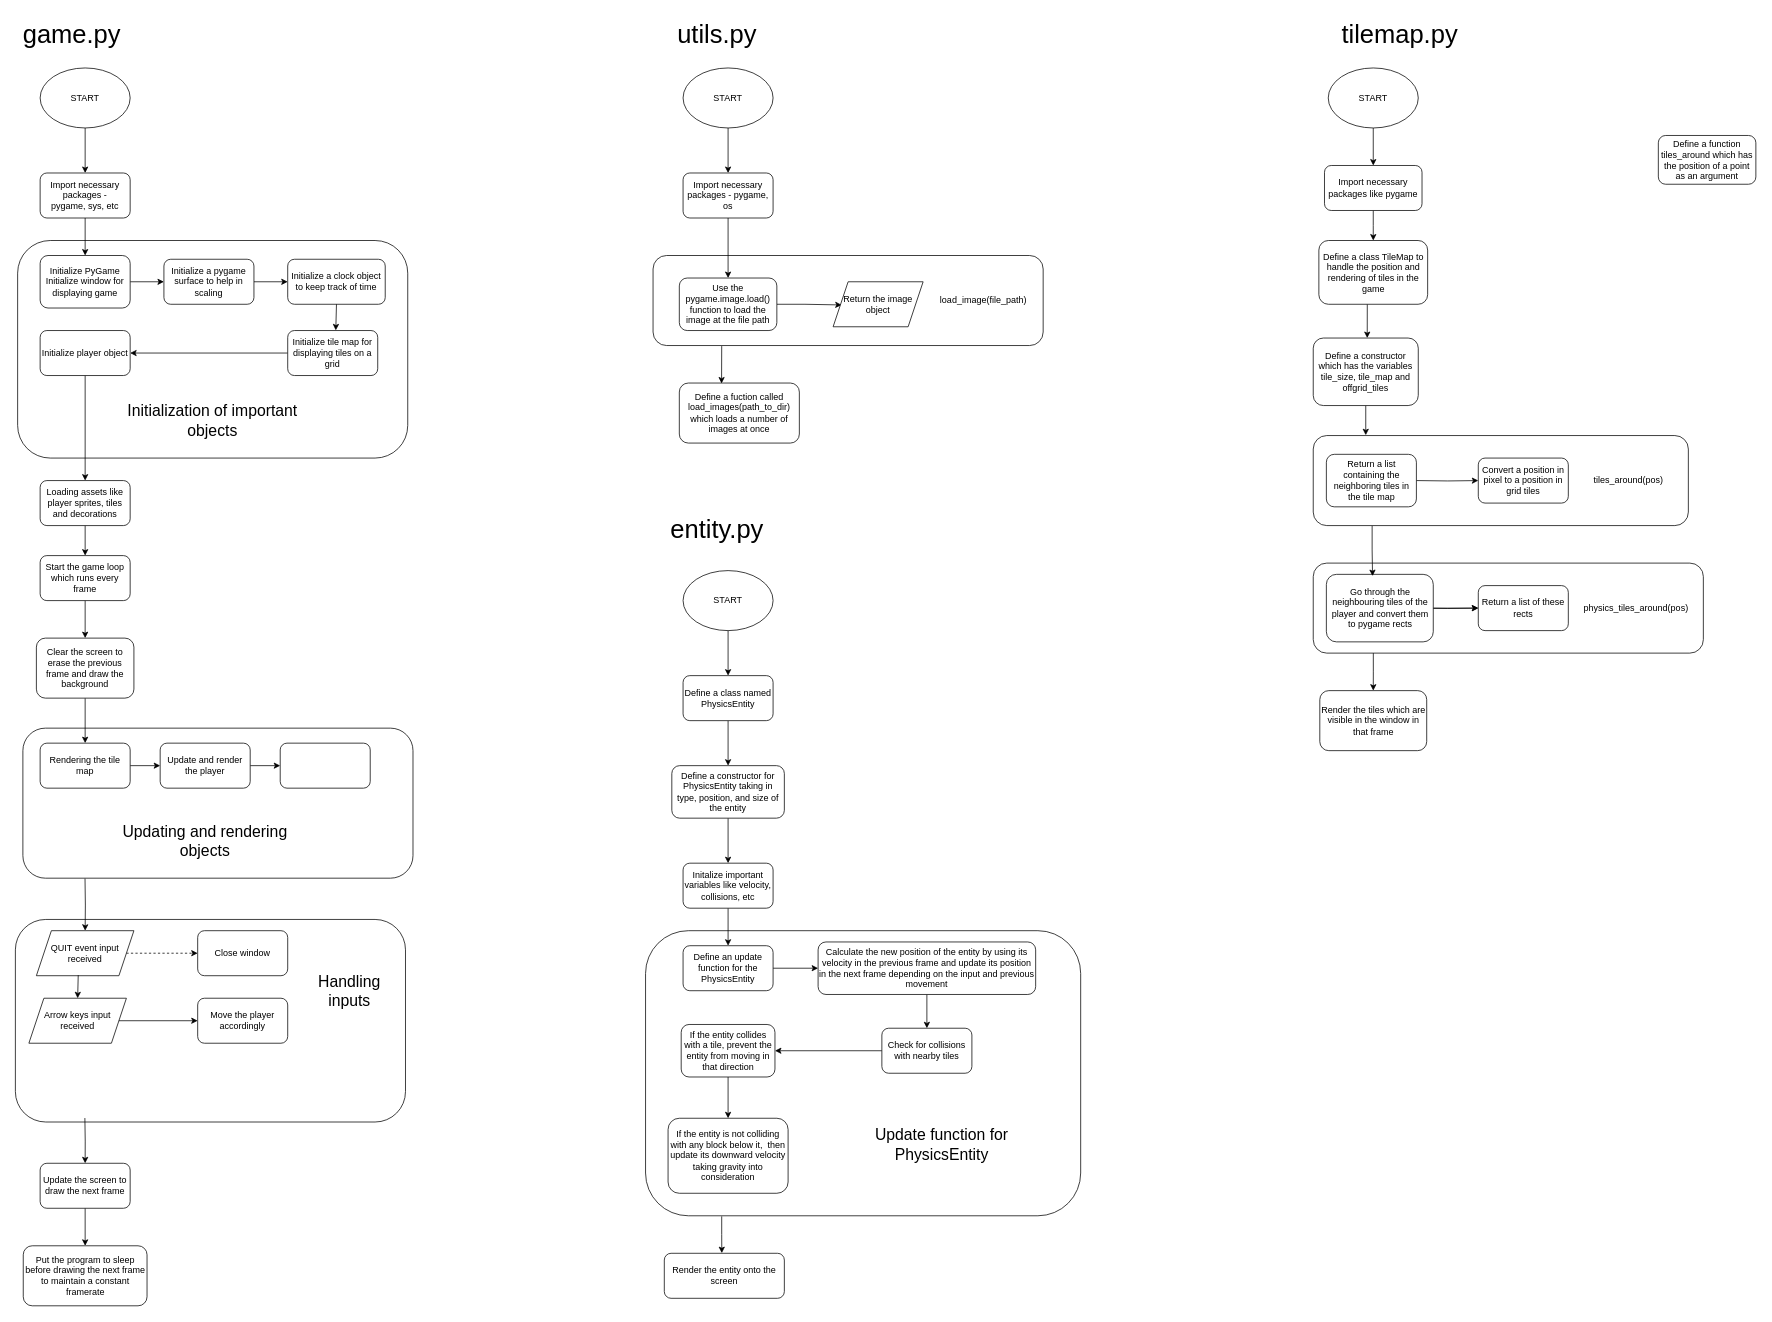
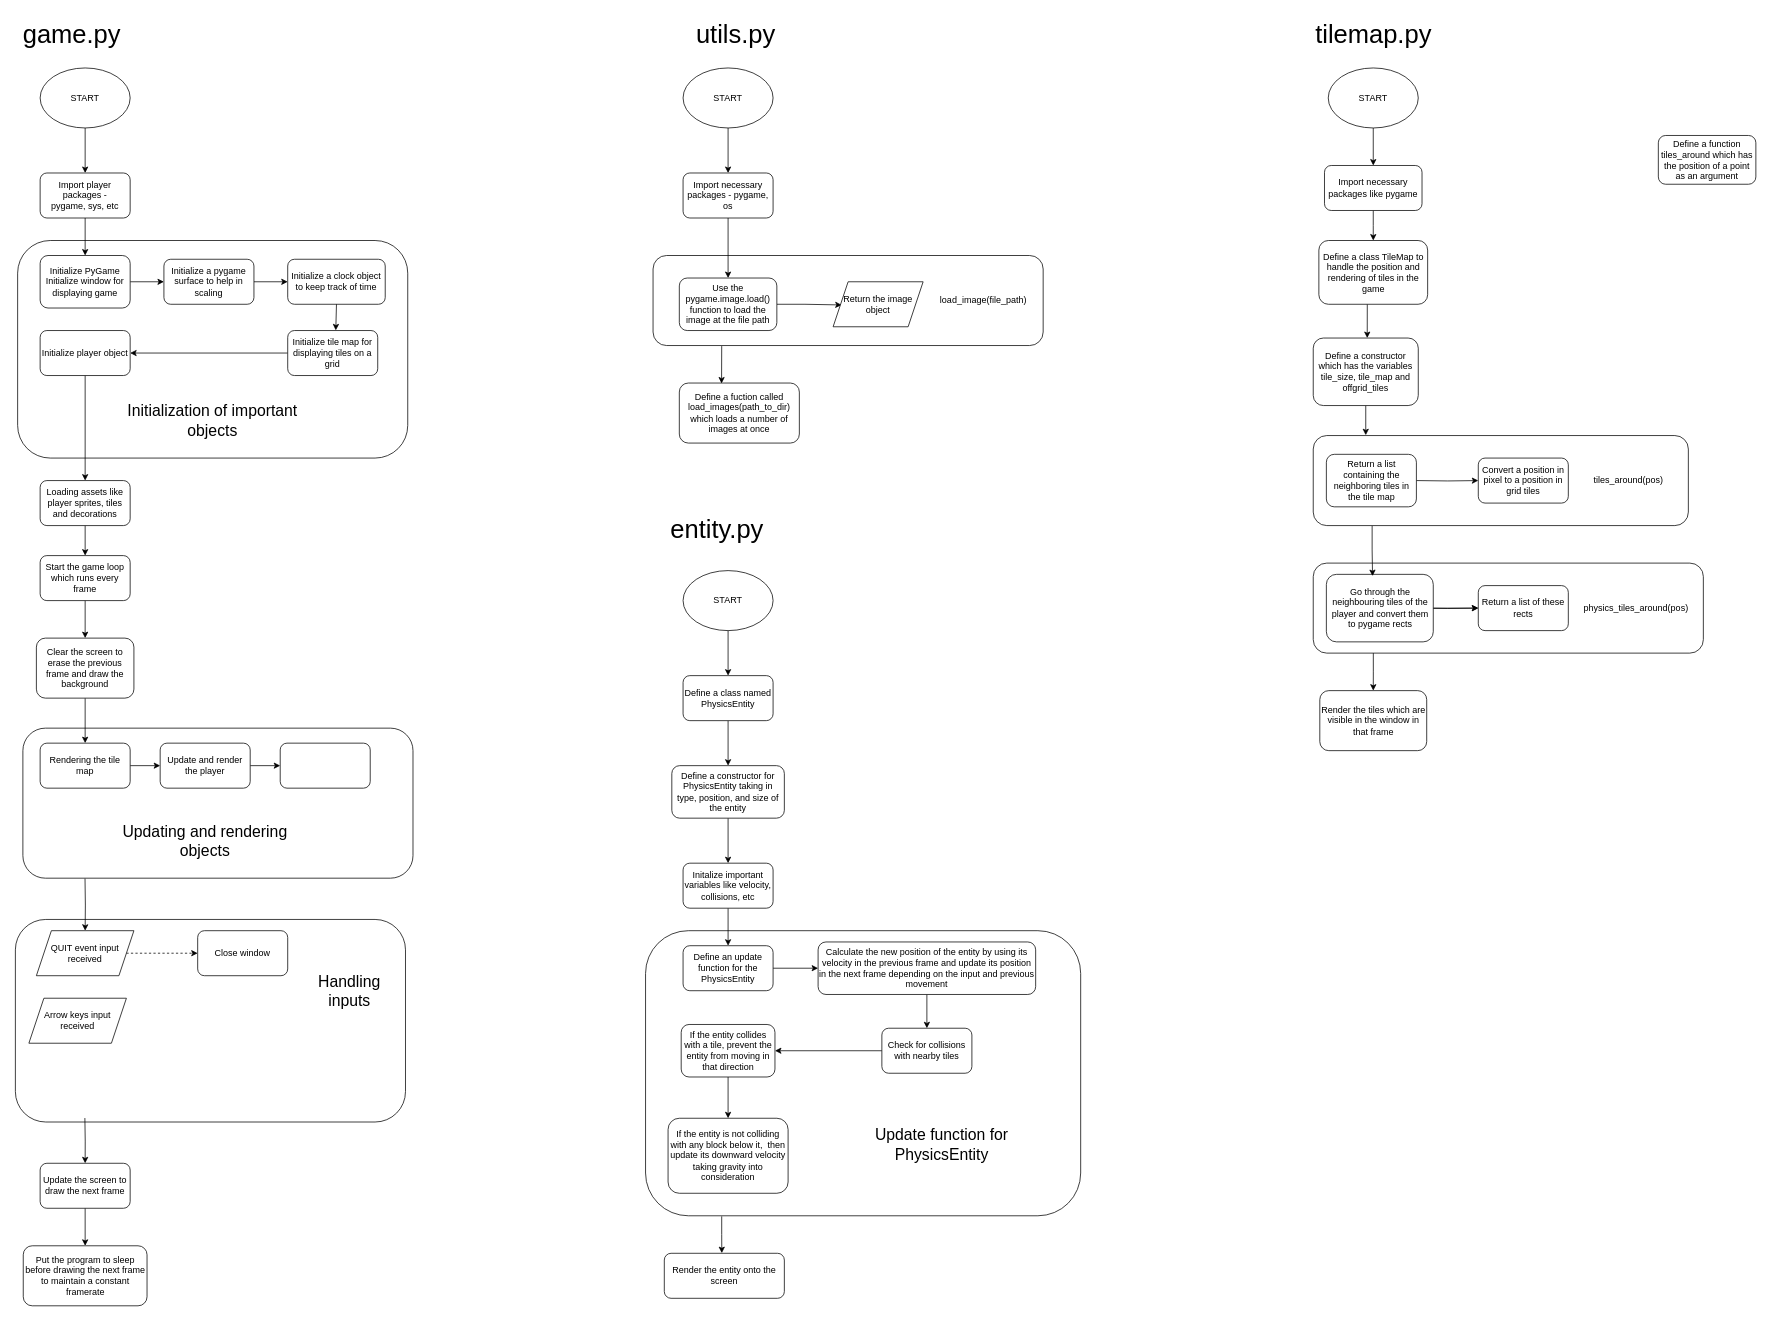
node "utils.py": moved (717, 34) -> (735, 34)
node "tilemap.py": moved (1399, 34) -> (1373, 34)
node "Import necessary packages - pygame, sys, etc": label "Import necessary packages - pygame, sys, etc" -> "Import player packages - pygame, sys, etc"
edge "QUIT event input received" -> "Arrow keys input received": removed
edge "Arrow keys input received" -> "Move the player accordingly": removed
node "Move the player accordingly": removed
